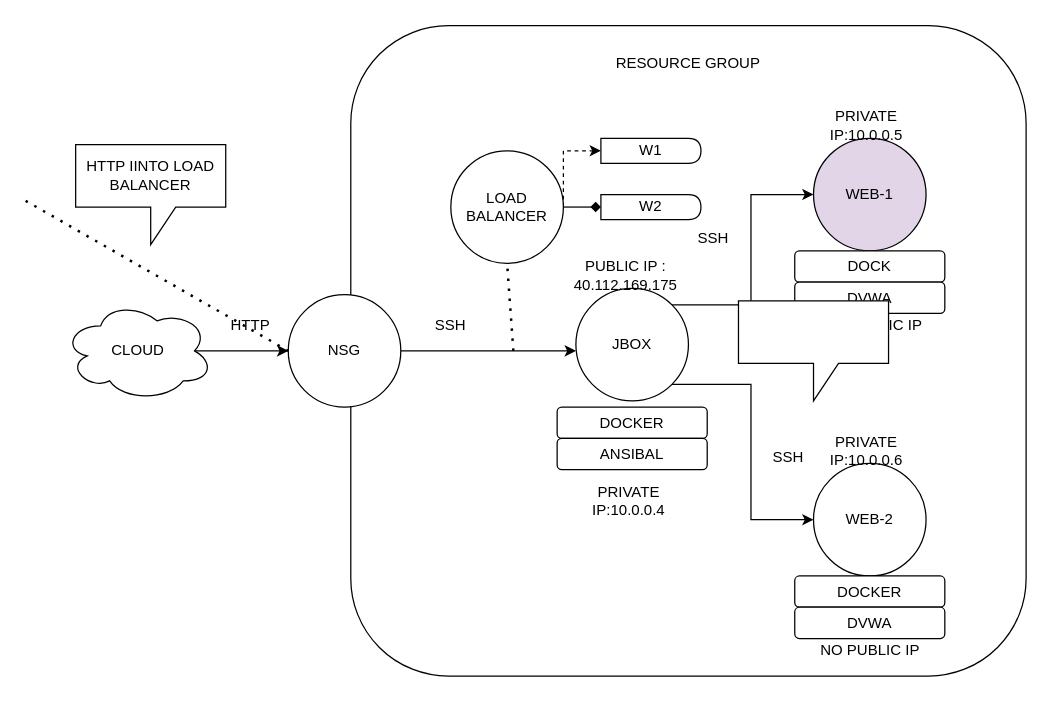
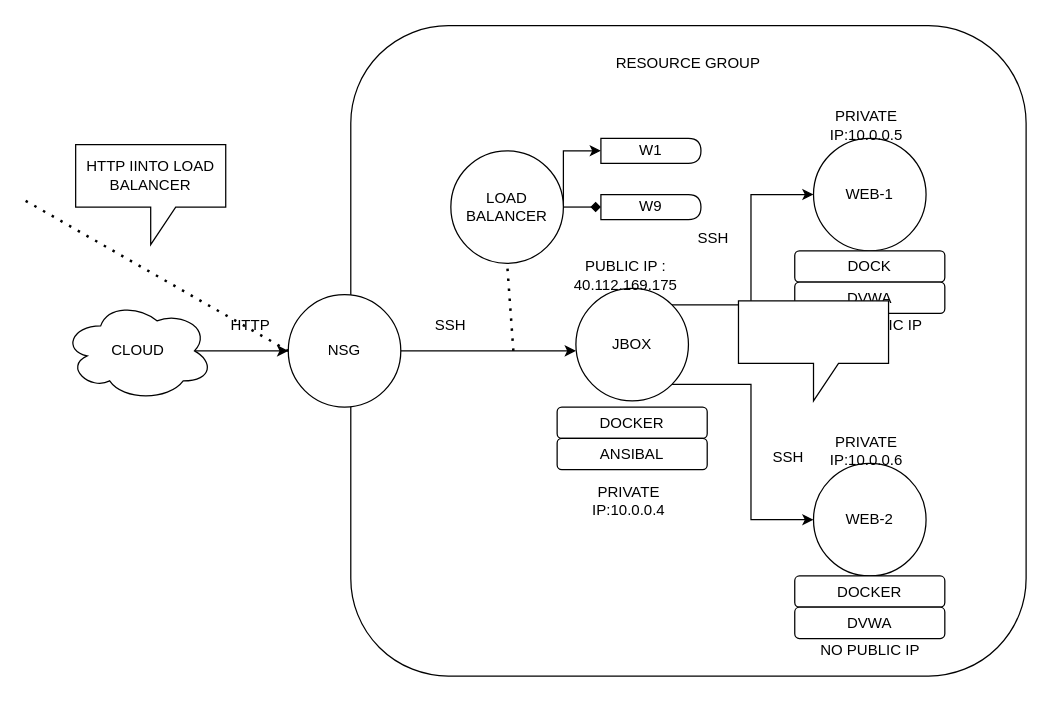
edge "LOAD BALANCER" -> "W1": style dashed -> solid
node "WEB-1": fillcolor #e1d5e7 -> #ffffff
node "W2": label "W2" -> "W9"
